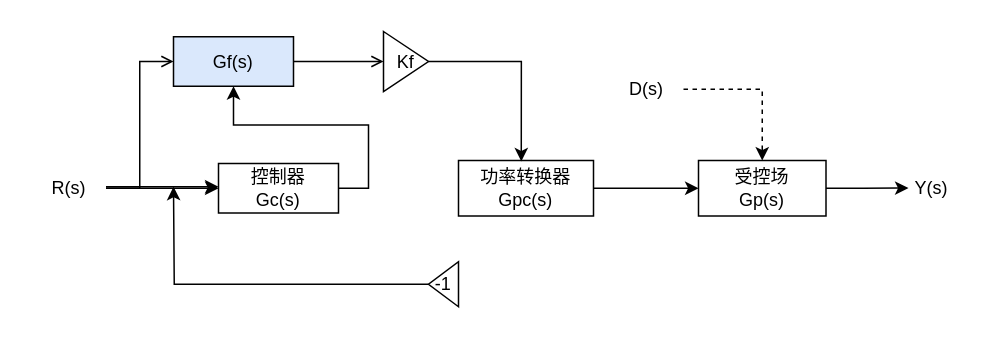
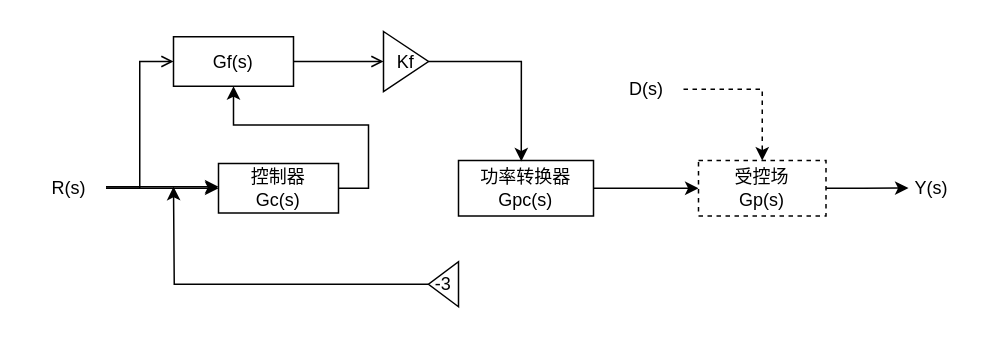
node "Gf(s)": fillcolor #dae8fc -> #ffffff
node "受控场 Gp(s)": style solid -> dashed
node "-1": label "-1" -> "-3"
